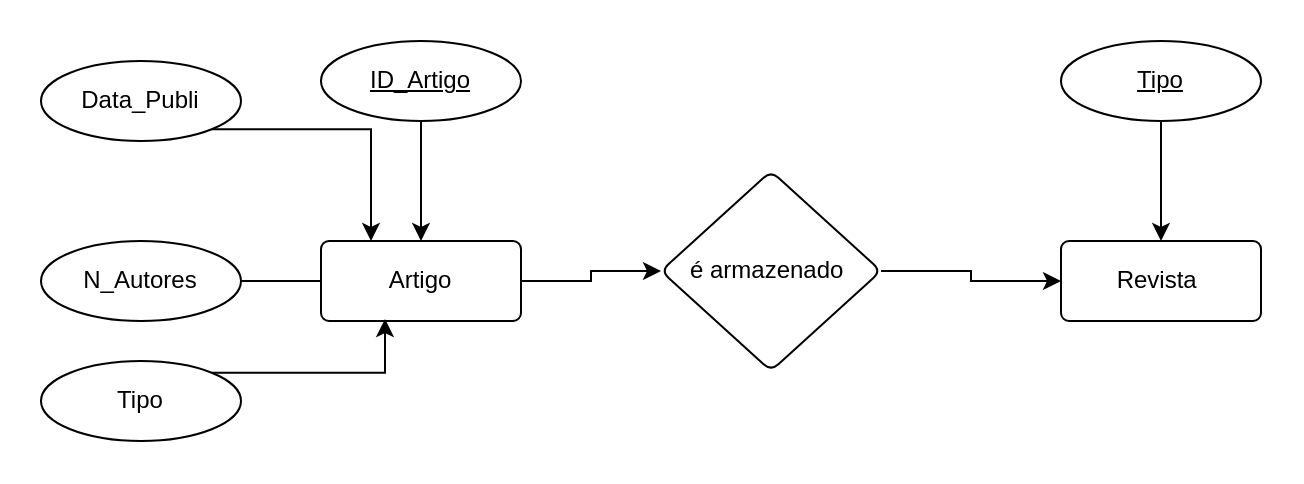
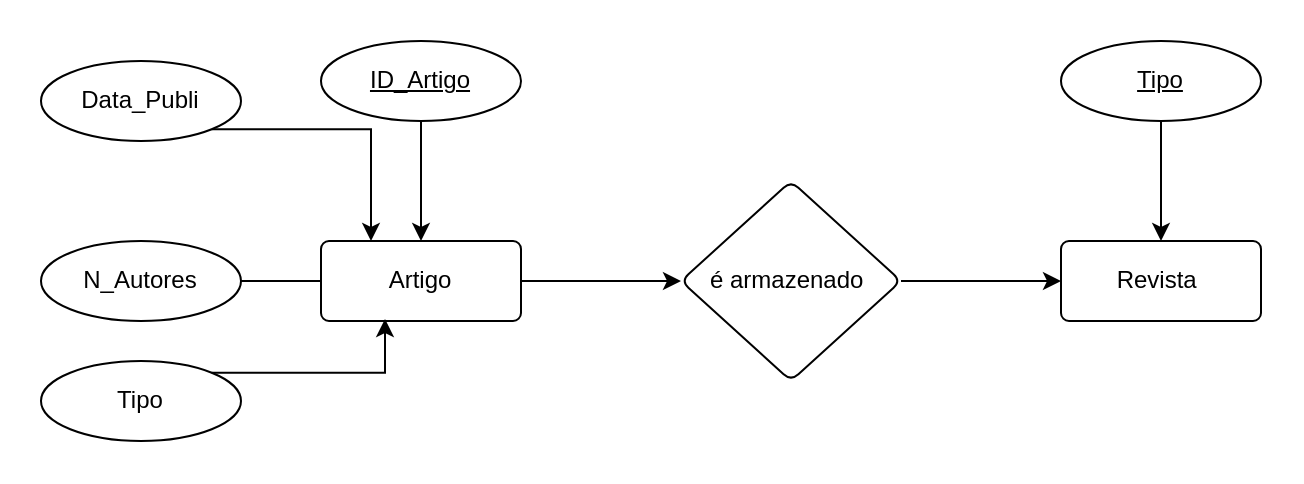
node "é armazenado": moved (771, 271) -> (791, 281)
